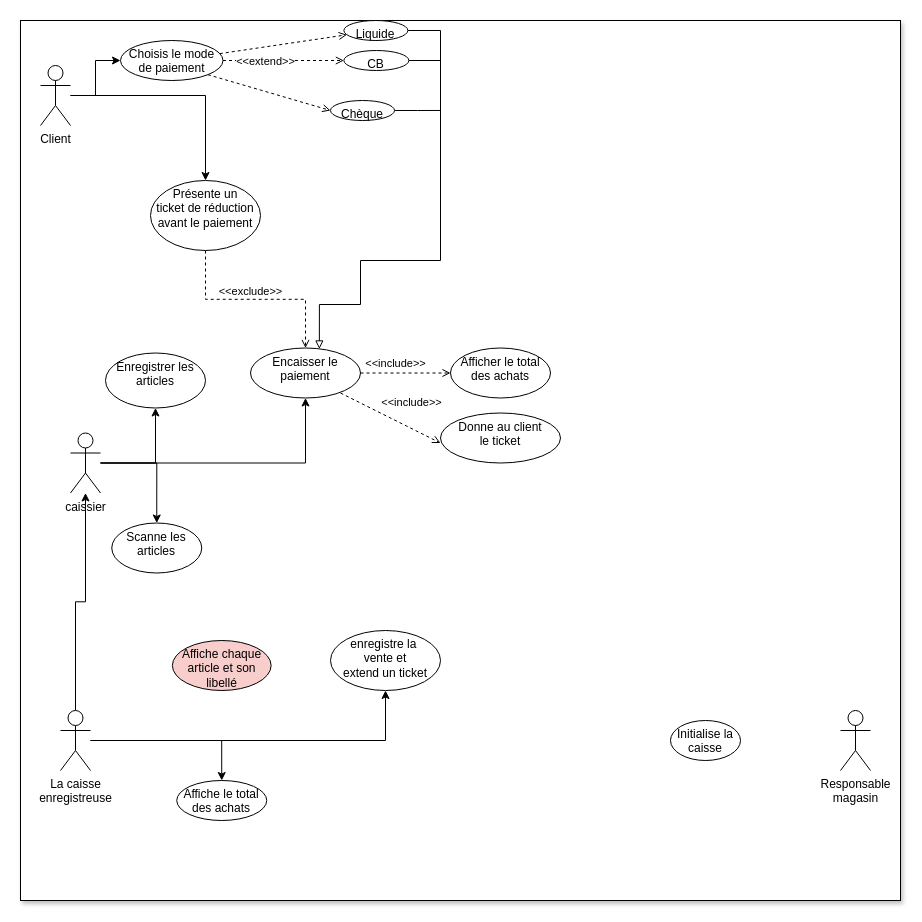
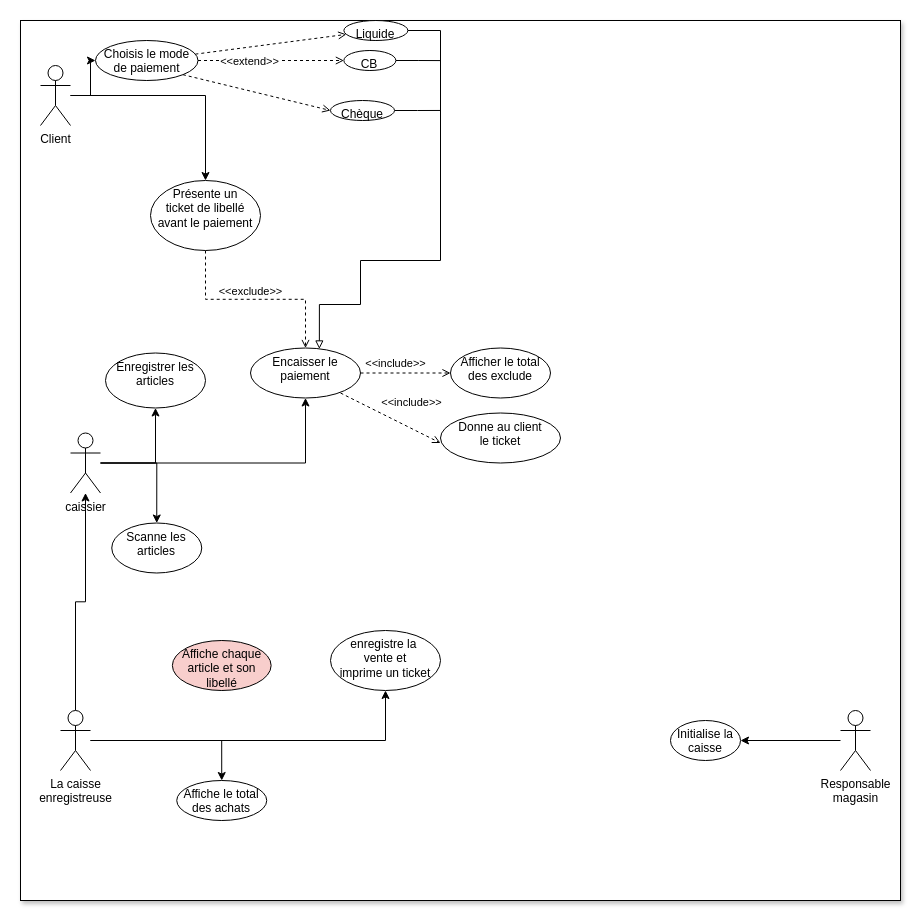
node "Choisis le mode de paiement": moved (172, 61) -> (147, 61)
node "CB": size 65x20 -> 52x20
node "Présente un ticket de réduction avant le paiement": label "Présente un ticket de réduction avant le paiement" -> "Présente un ticket de libellé avant le paiement"
node "Afficher le total des achats": label "Afficher le total des achats" -> "Afficher le total des exclude"
node "enregistre la vente et extend un ticket": label "enregistre la vente et extend un ticket" -> "enregistre la vente et imprime un ticket"
edge "Responsable magasin" -> "Initialise la caisse": added
